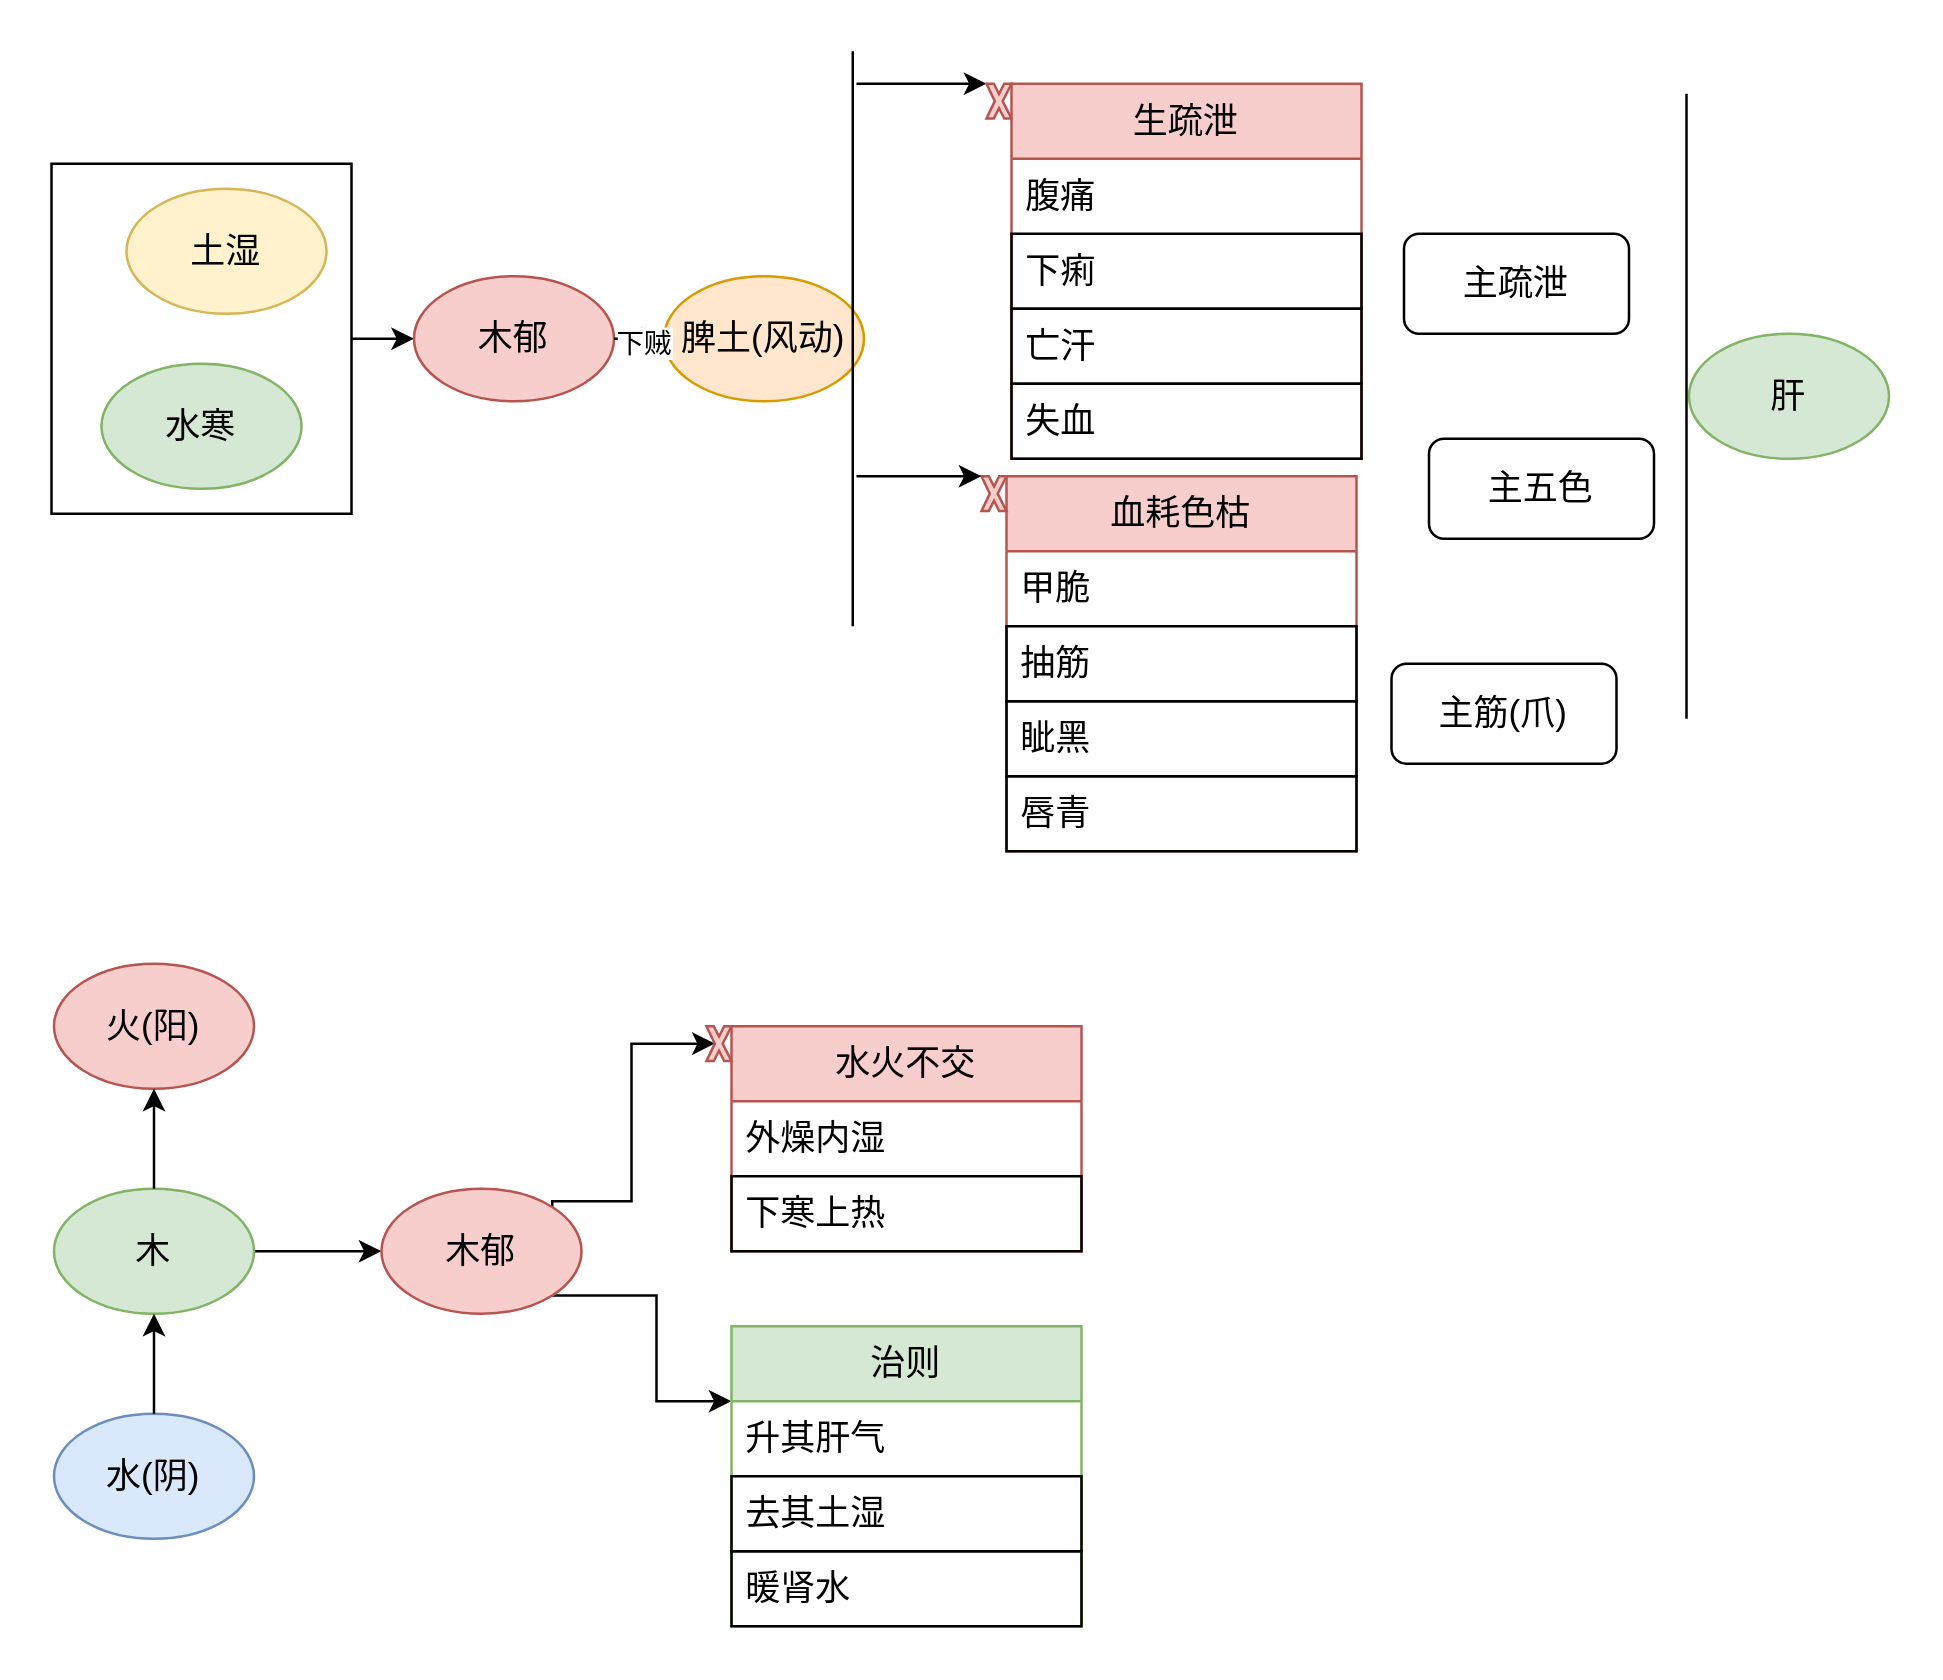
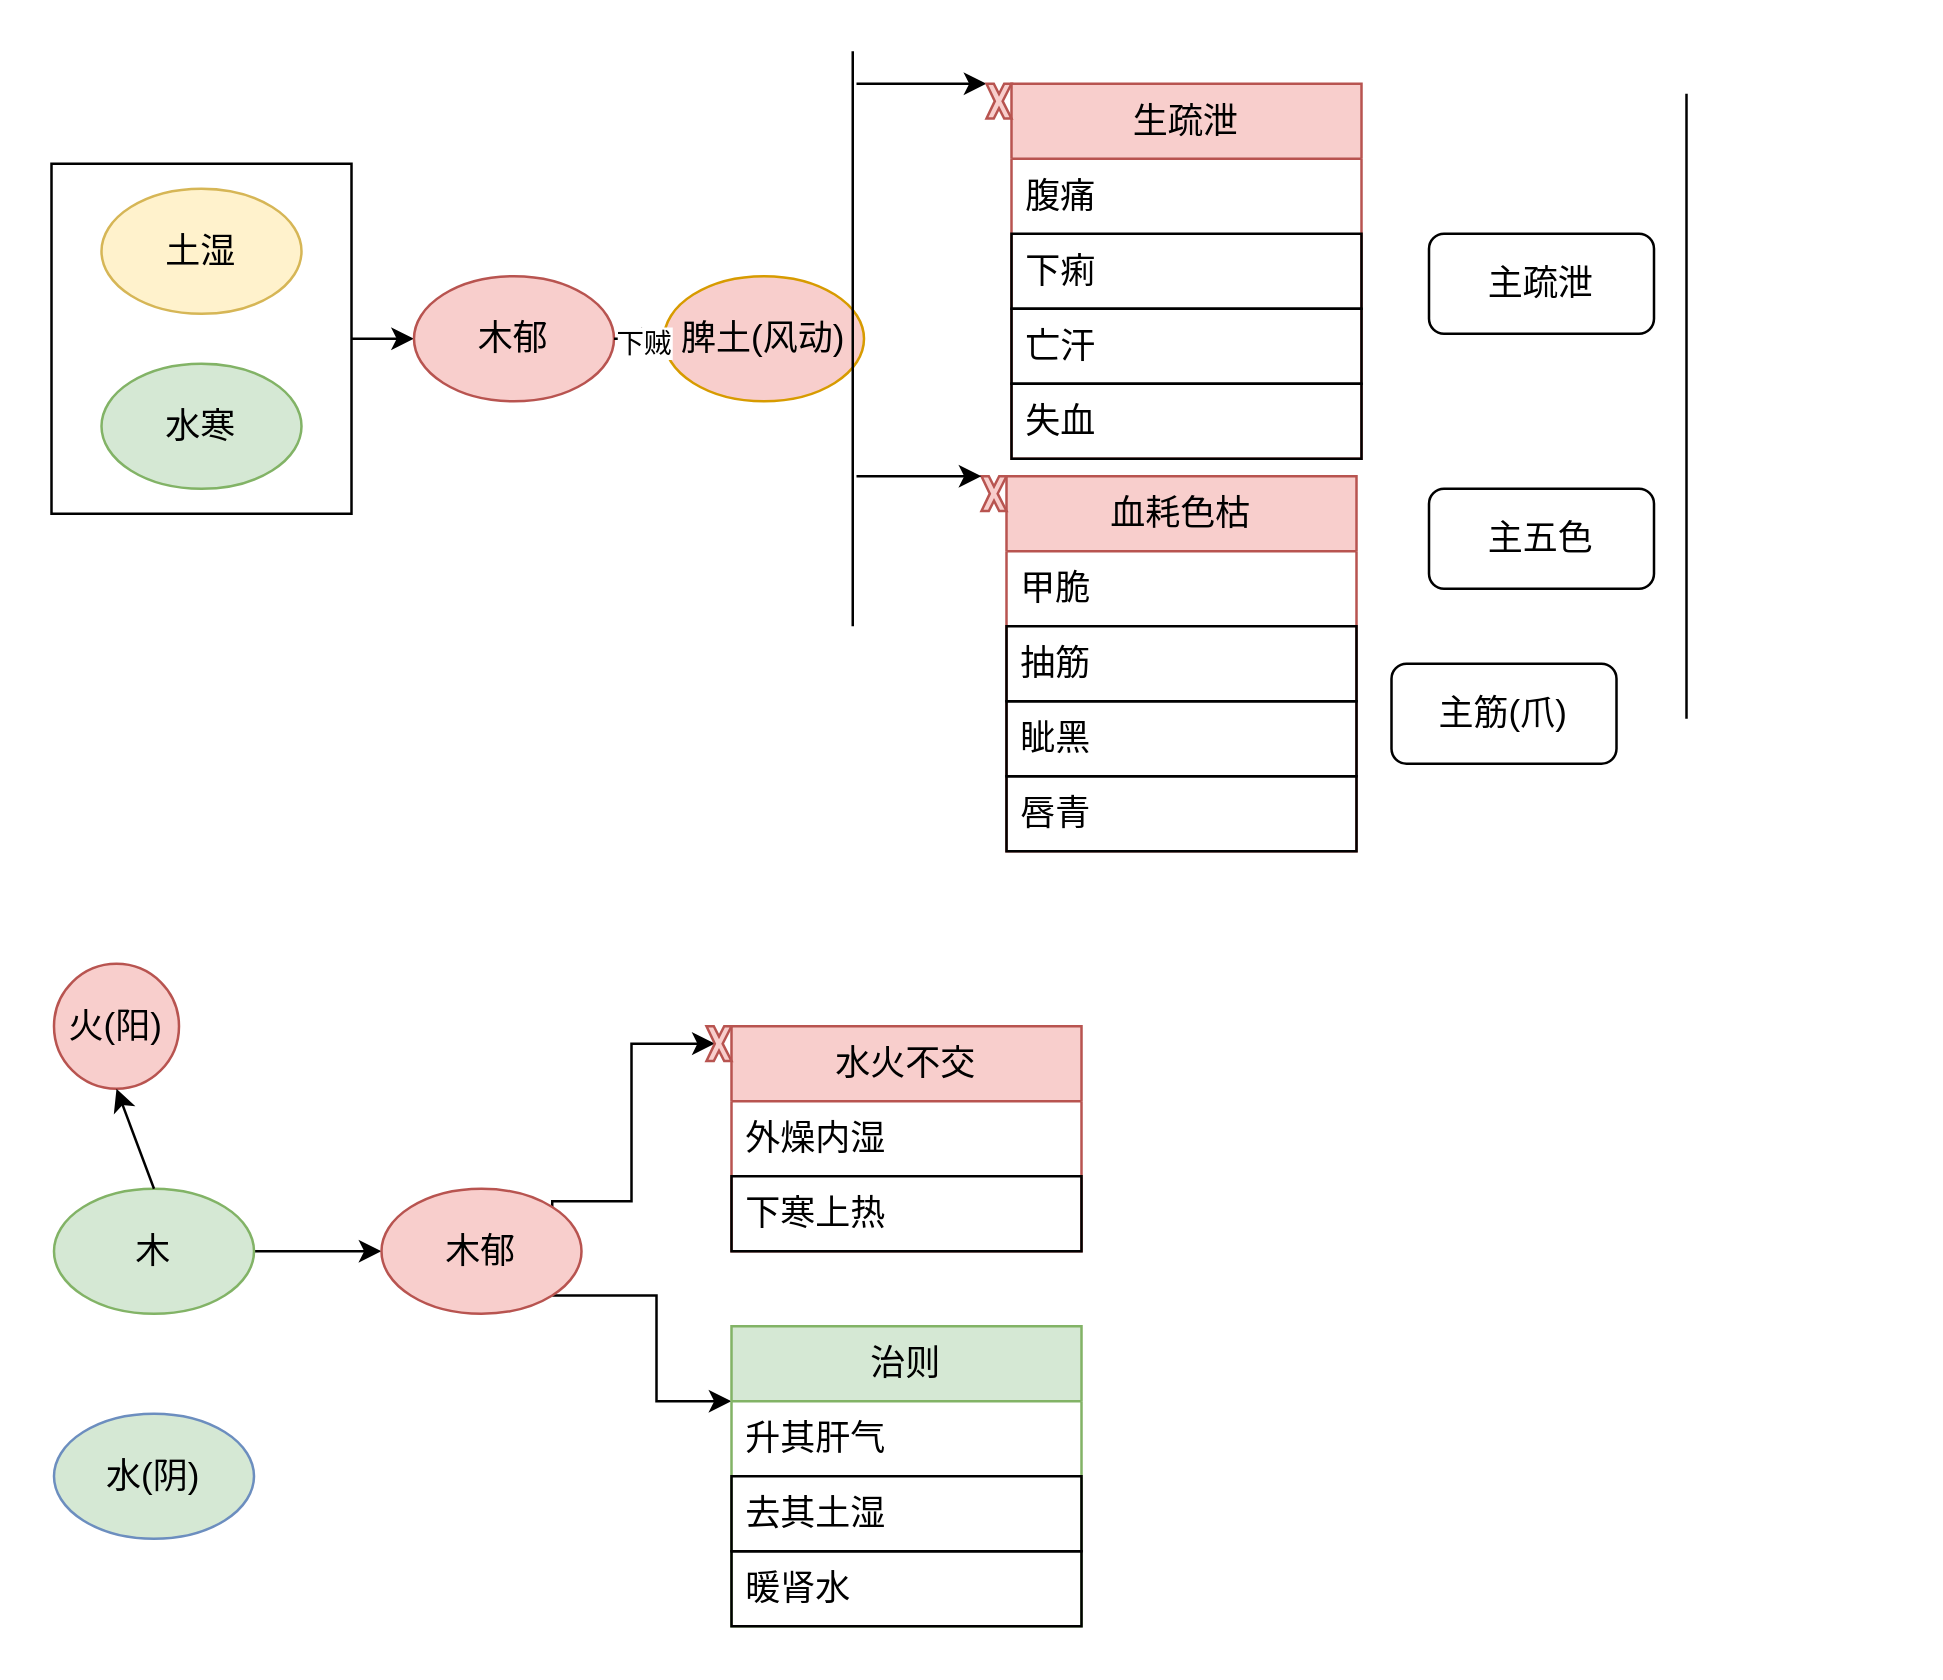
node "土湿": moved (226, 251) -> (201, 251)
node "主疏泄": moved (1516, 284) -> (1541, 284)
node "脾土(风动)": fillcolor #ffe6cc -> #f8cecc
node "肝": removed
node "主五色": moved (1541, 489) -> (1541, 539)
node "火(阳)": size 200x125 -> 125x125
edge "水(阴)" -> "木": removed
node "水(阴)": fillcolor #dae8fc -> #d5e8d4
